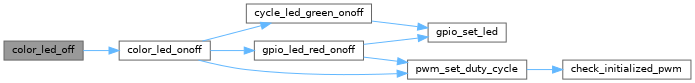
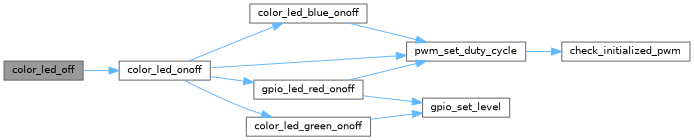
node "color_led_blue_onoff": added
node "cycle_led_green_onoff": label "cycle_led_green_onoff" -> "color_led_green_onoff"
node "gpio_set_led": label "gpio_set_led" -> "gpio_set_level"
